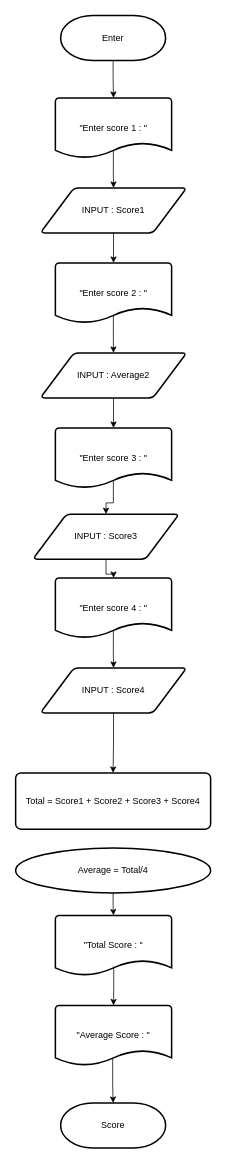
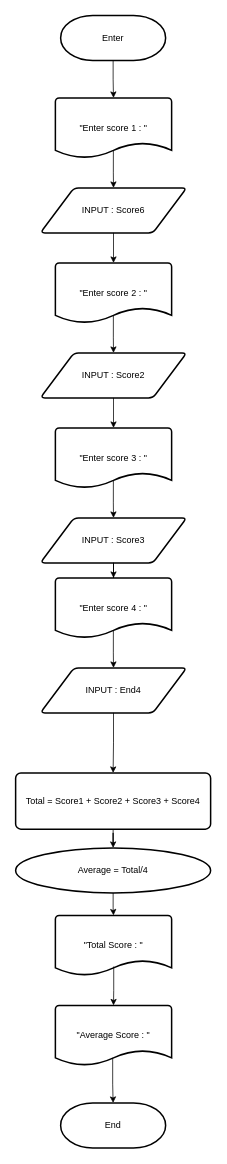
node "INPUT : Score1": label "INPUT : Score1" -> "INPUT : Score6"
node "INPUT : Average2": label "INPUT : Average2" -> "INPUT : Score2"
node "INPUT : Score3": moved (106, 537) -> (113, 540)
node "INPUT : Score4": label "INPUT : Score4" -> "INPUT : End4"
edge "Total = Score1 + Score2 + Score3 + Score4" -> "Average = Total/4": added
node "Score": label "Score" -> "End"
